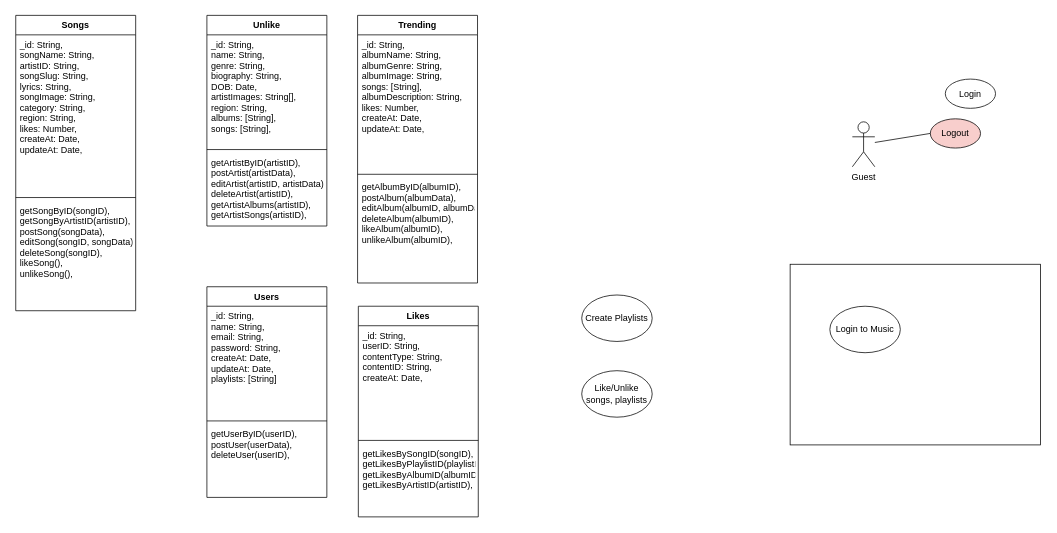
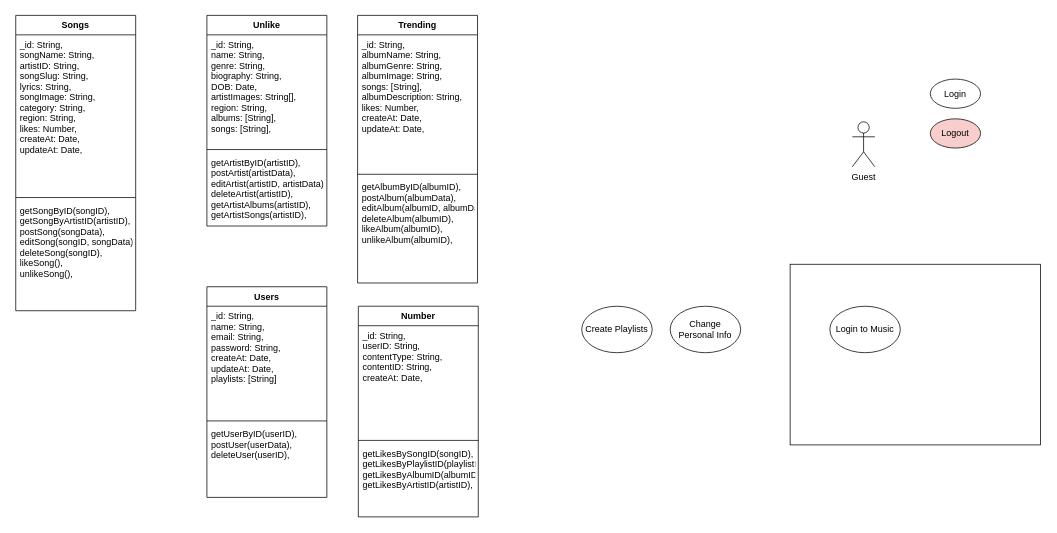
node "Login": moved (971, 94) -> (956, 94)
edge "Logout" -- "Guest": removed
node "Likes": label "Likes" -> "Number"
node "Create Playlists": moved (617, 318) -> (617, 330)
node "Change Personal Info": added
node "Like/Unlike songs, playlists": removed
